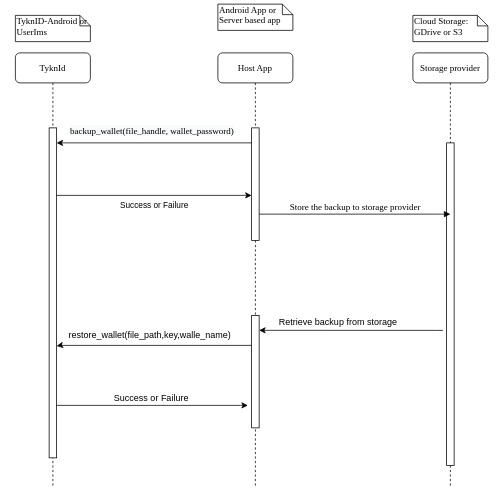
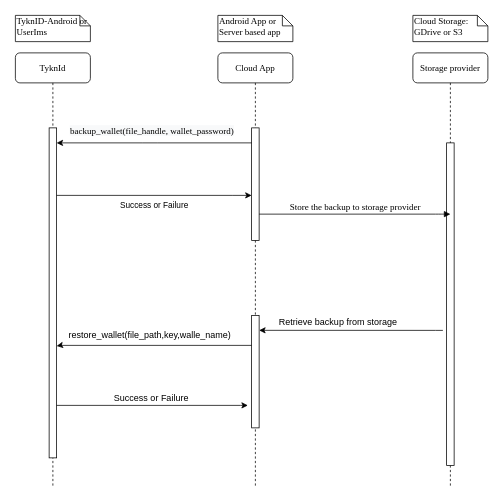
node "Android App or Server based app": moved (255, 17) -> (255, 29)
node "Host App": label "Host App" -> "Cloud App"
